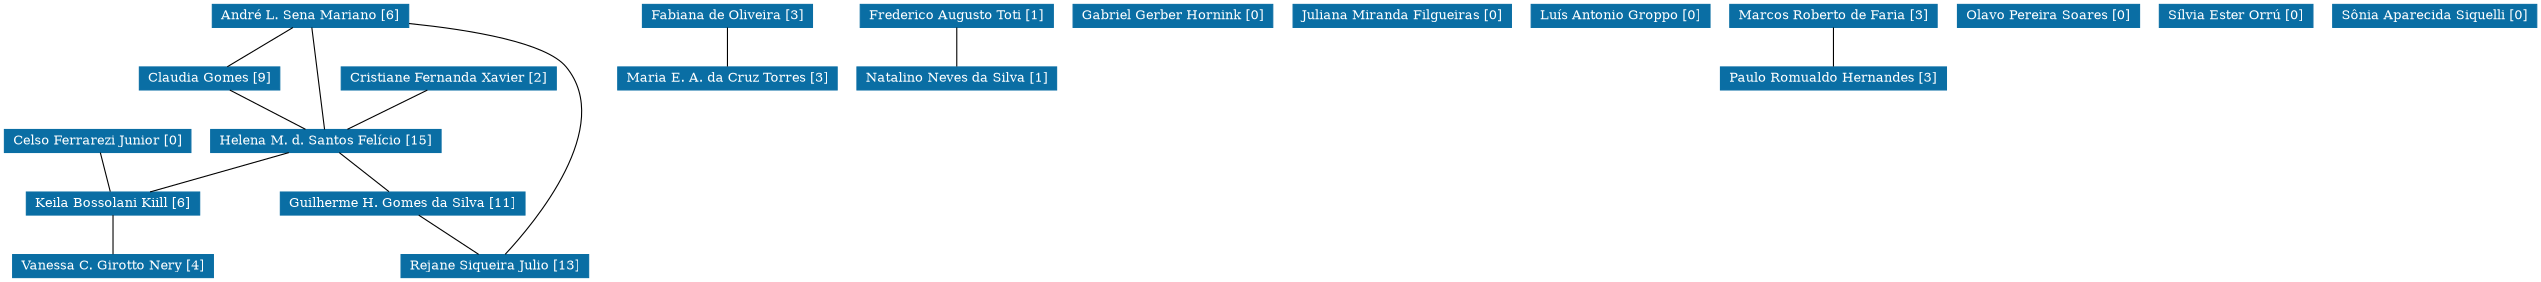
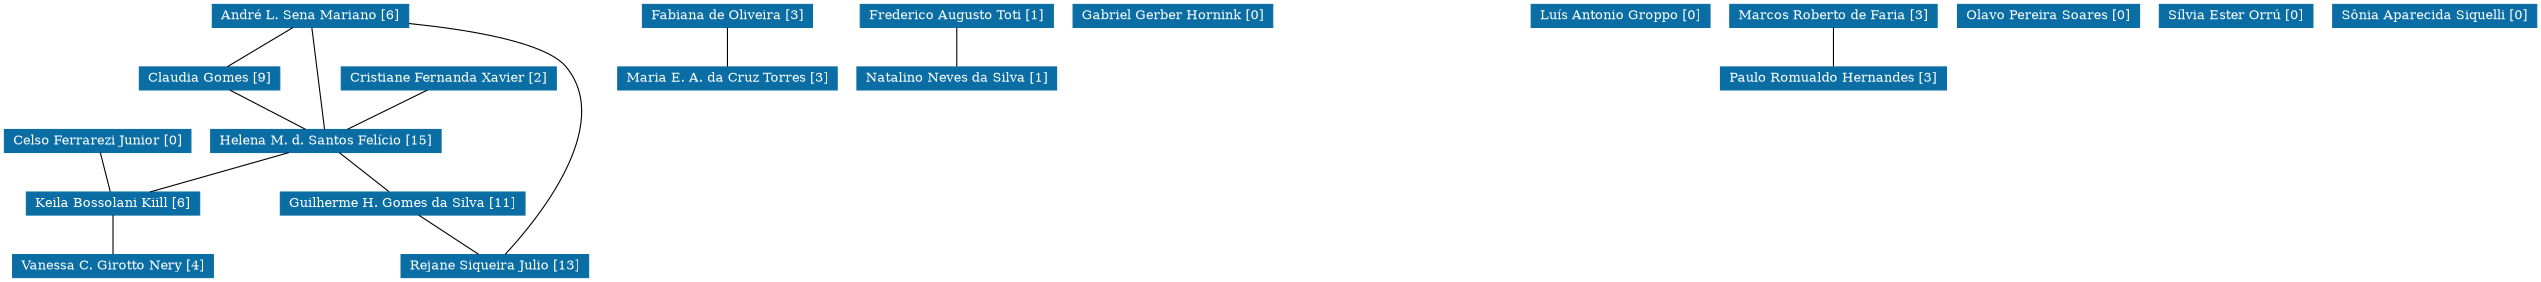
node "Juliana Miranda Filgueiras [0]": removed
